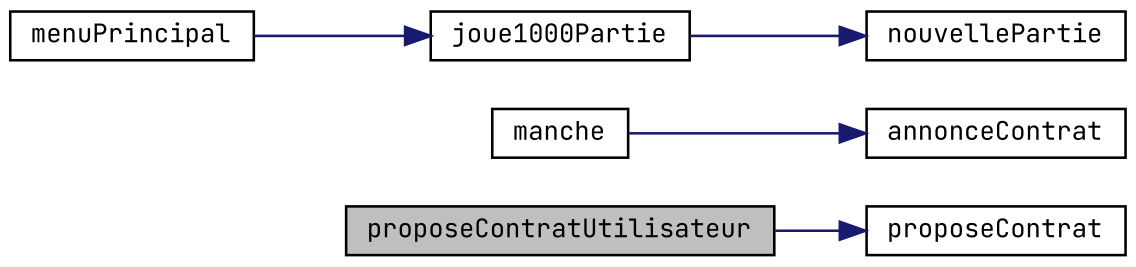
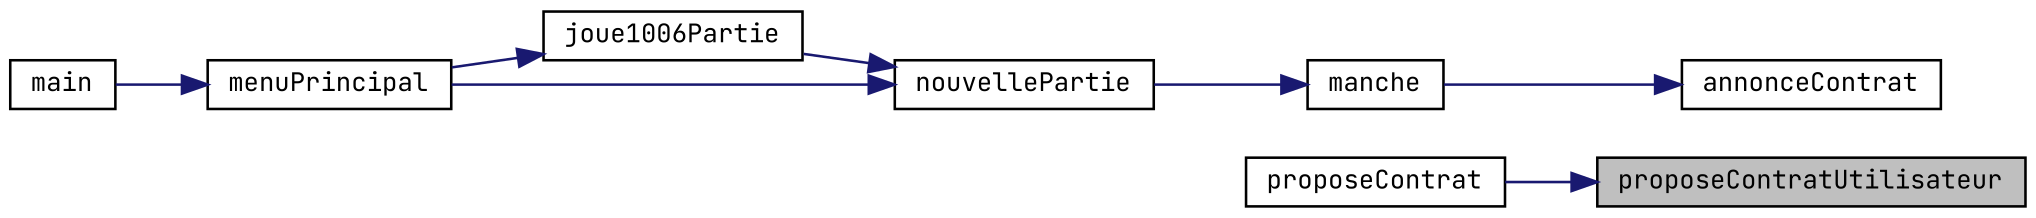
node "joue1000Partie": label "joue1000Partie" -> "joue1006Partie"
node "main": added
edge "menuPrincipal" -> "nouvellePartie": added
edge "nouvellePartie" -> "manche": added
edge "proposeContratUtilisateur" -> "proposeContrat": reversed
